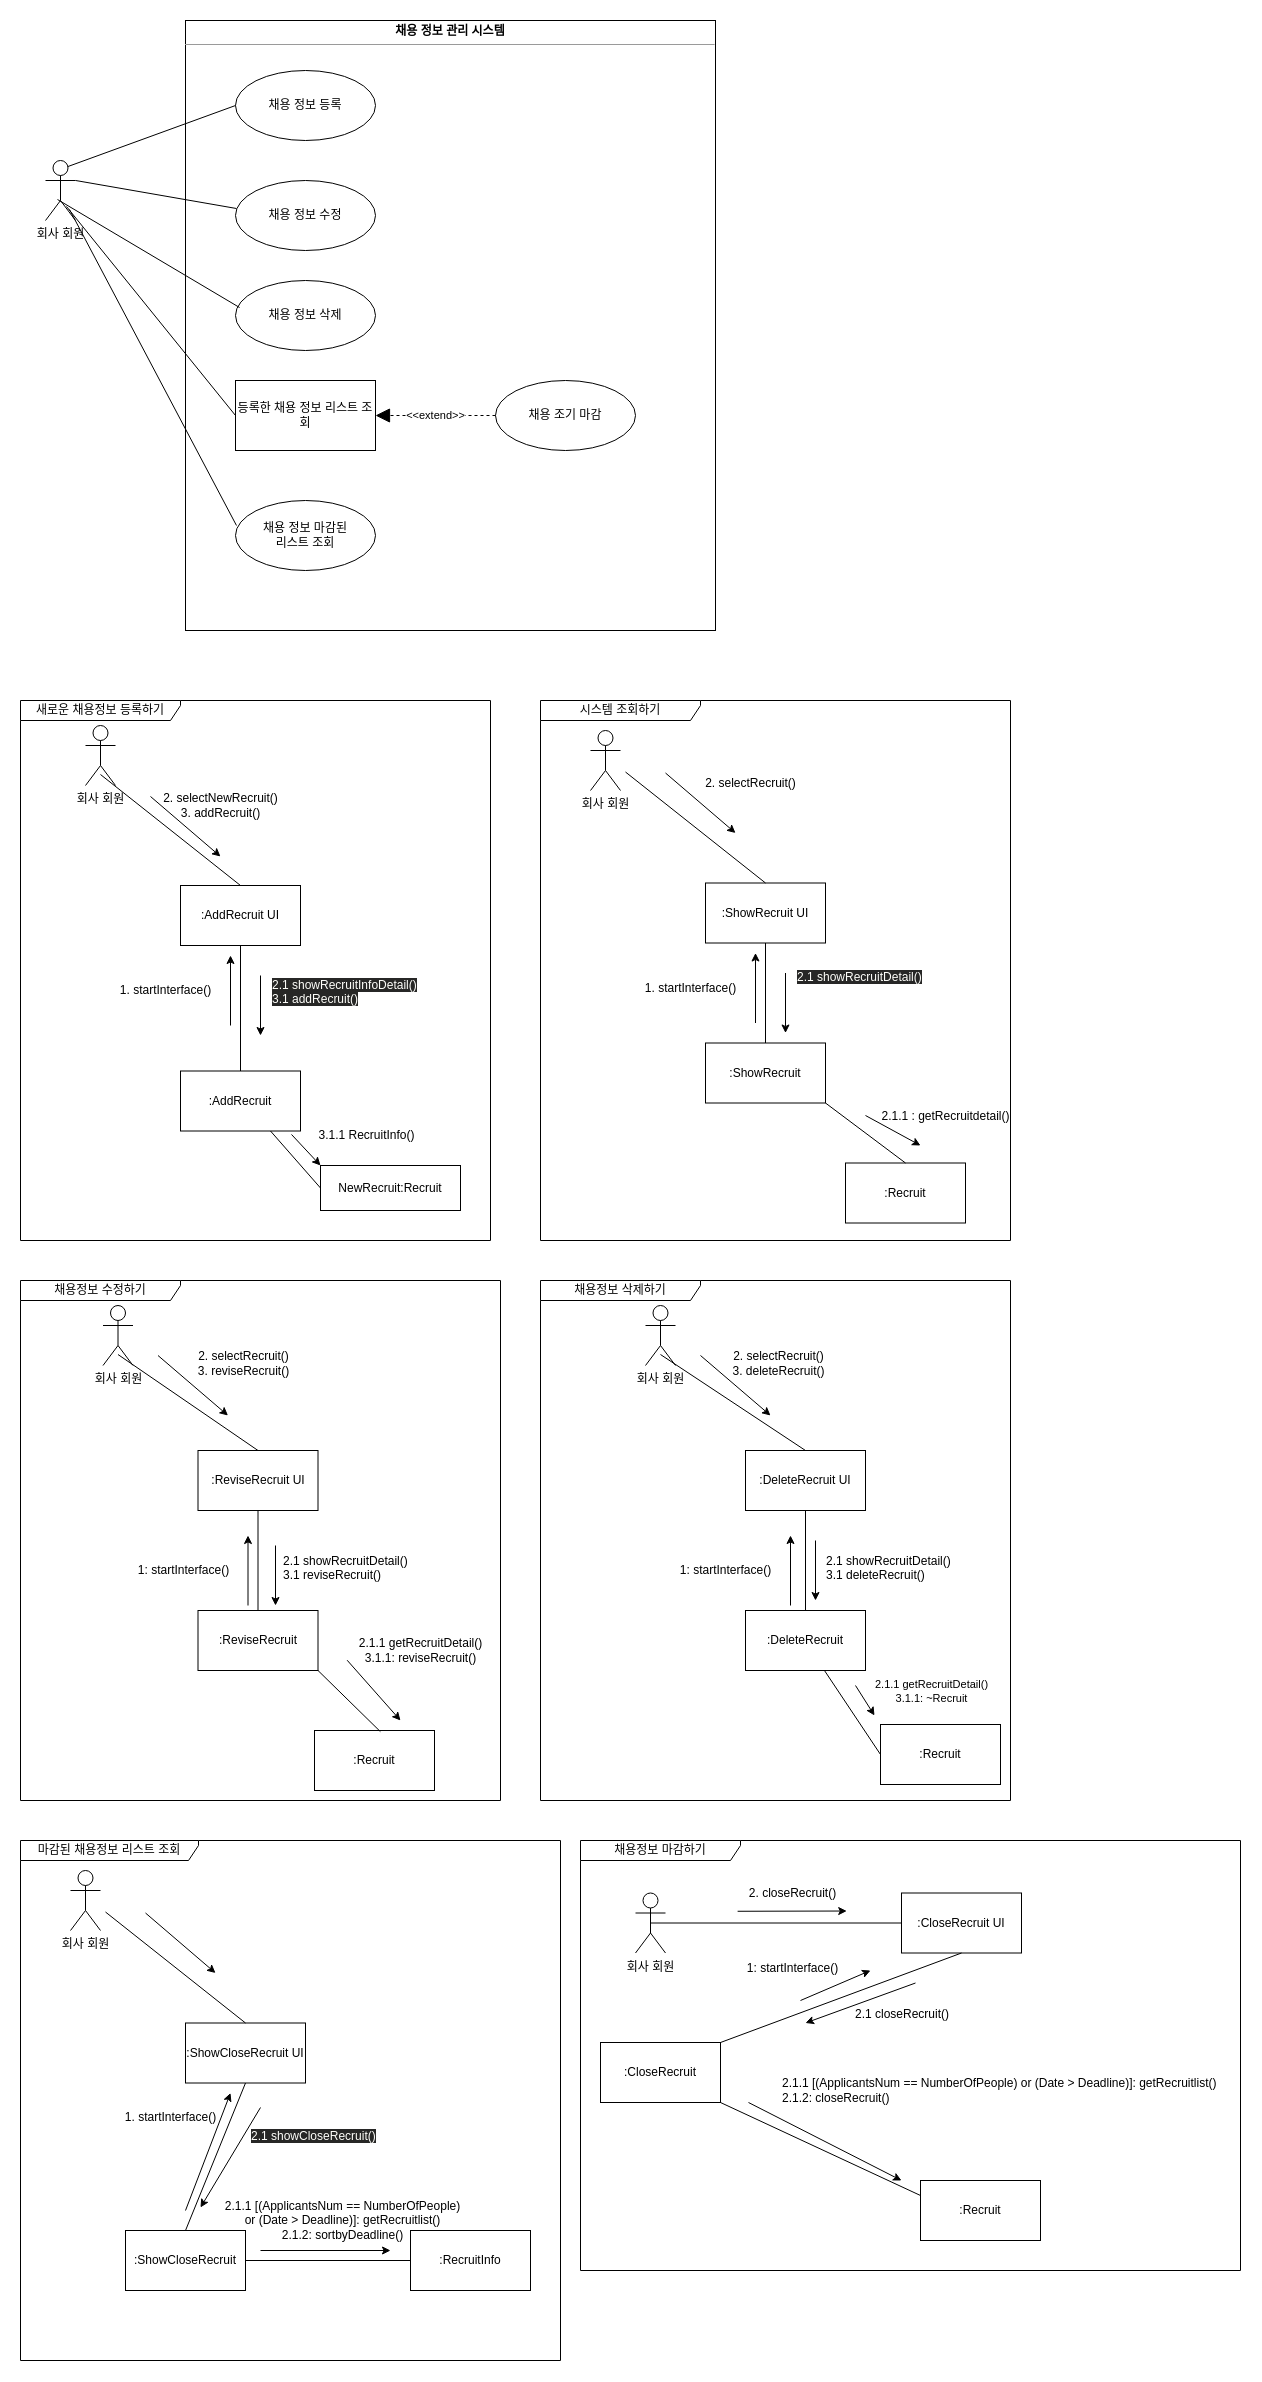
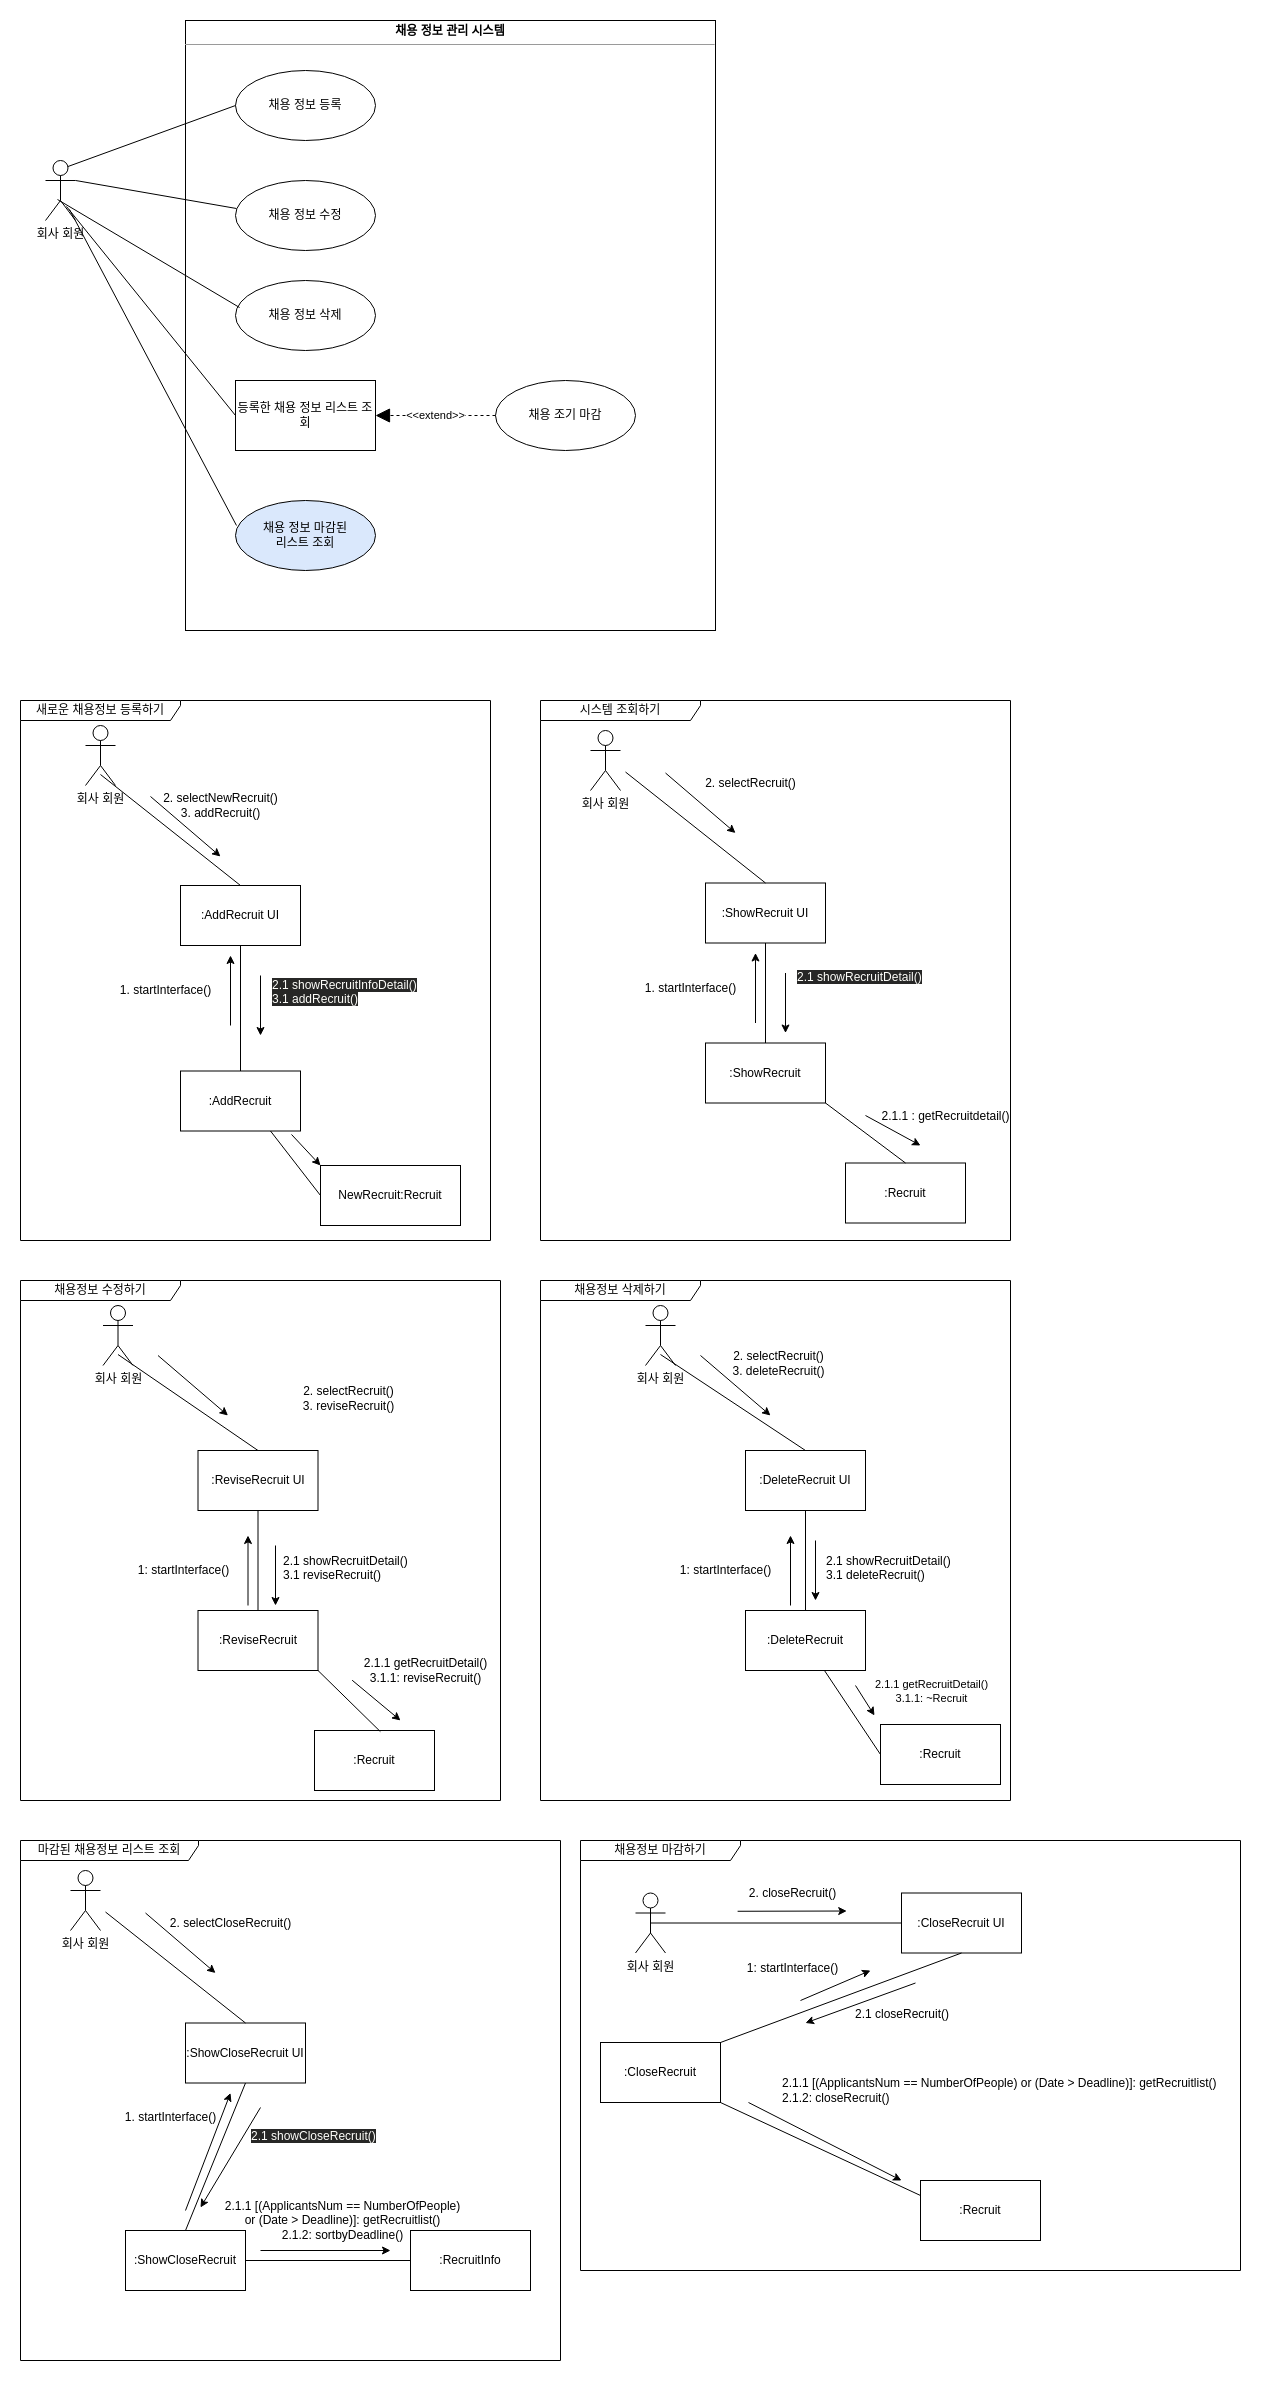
node "채용 정보 마감된 리스트 조회": fillcolor #ffffff -> #dae8fc
node "3.1.1 RecruitInfo()": removed
node "NewRecruit:Recruit": size 140x45 -> 140x60
node "2. selectRecruit() 3. reviseRecruit()": moved (243, 1364) -> (348, 1399)
node "2.1.1 getRecruitDetail() 3.1.1: reviseRecruit()": moved (421, 1651) -> (426, 1671)
node "2. selectCloseRecruit()": added
